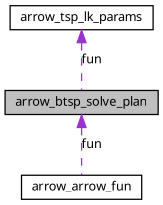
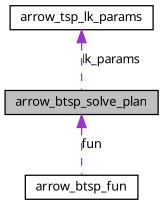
edge "arrow_btsp_solve_plan" -> "arrow_tsp_lk_params": label "fun" -> "lk_params"
node "arrow_arrow_fun": label "arrow_arrow_fun" -> "arrow_btsp_fun"
